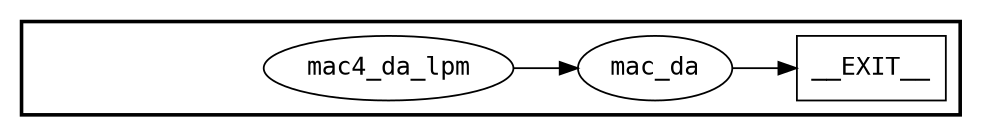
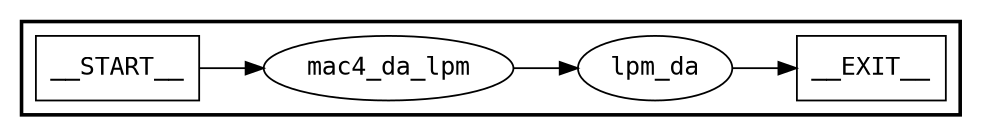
node "__START__": added
node "mac_da": label "mac_da" -> "lpm_da"
